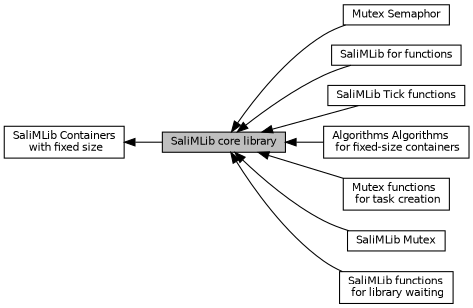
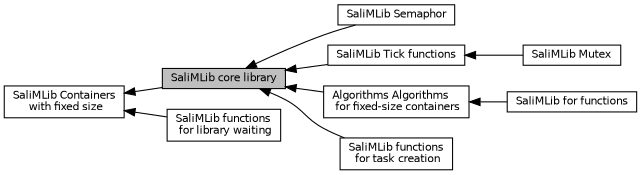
node "Mutex Semaphor": label "Mutex Semaphor" -> "SaliMLib Semaphor"
edge "SaliMLib for functions" -> "SaliMLib core library": now "SaliMLib for functions" -> "Algorithms Algorithms for fixed-size containers"
node "Mutex functions for task creation": label "Mutex functions for task creation" -> "SaliMLib functions for task creation"
edge "SaliMLib Mutex" -> "SaliMLib core library": now "SaliMLib Mutex" -> "SaliMLib Tick functions"
edge "SaliMLib functions for library waiting" -> "SaliMLib core library": now "SaliMLib functions for library waiting" -> "SaliMLib Containers with fixed size"
